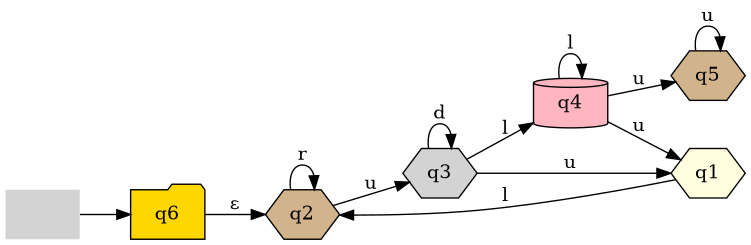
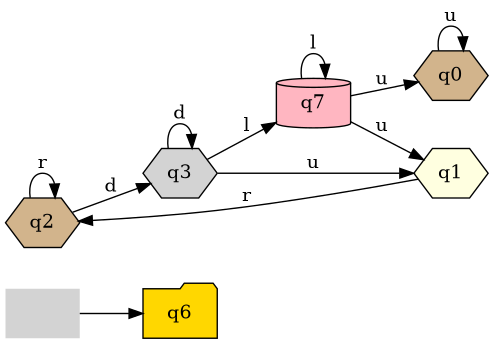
node "q5": label "q5" -> "q0"
node "q4": label "q4" -> "q7"
edge "q2" -> "q3": label "u" -> "d"
edge "q1" -> "q2": label "l" -> "r"
edge "q6" -> "q2": removed, label "ε"
